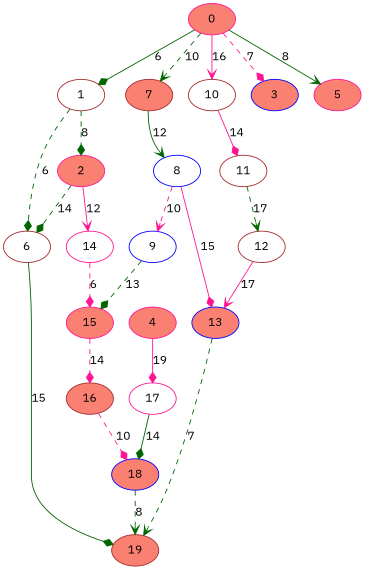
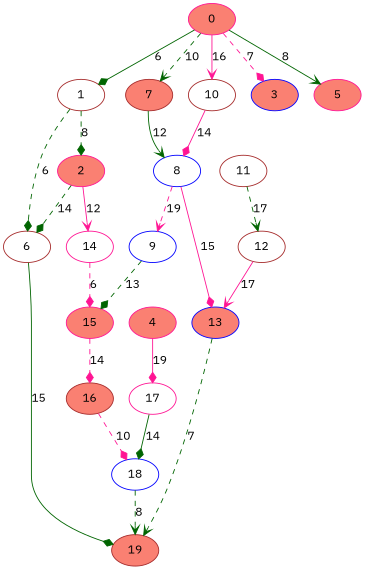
edge "10" -> "11": now "10" -> "8"
edge "8" -> "9": label "10" -> "19"
node "18": fillcolor salmon -> white
